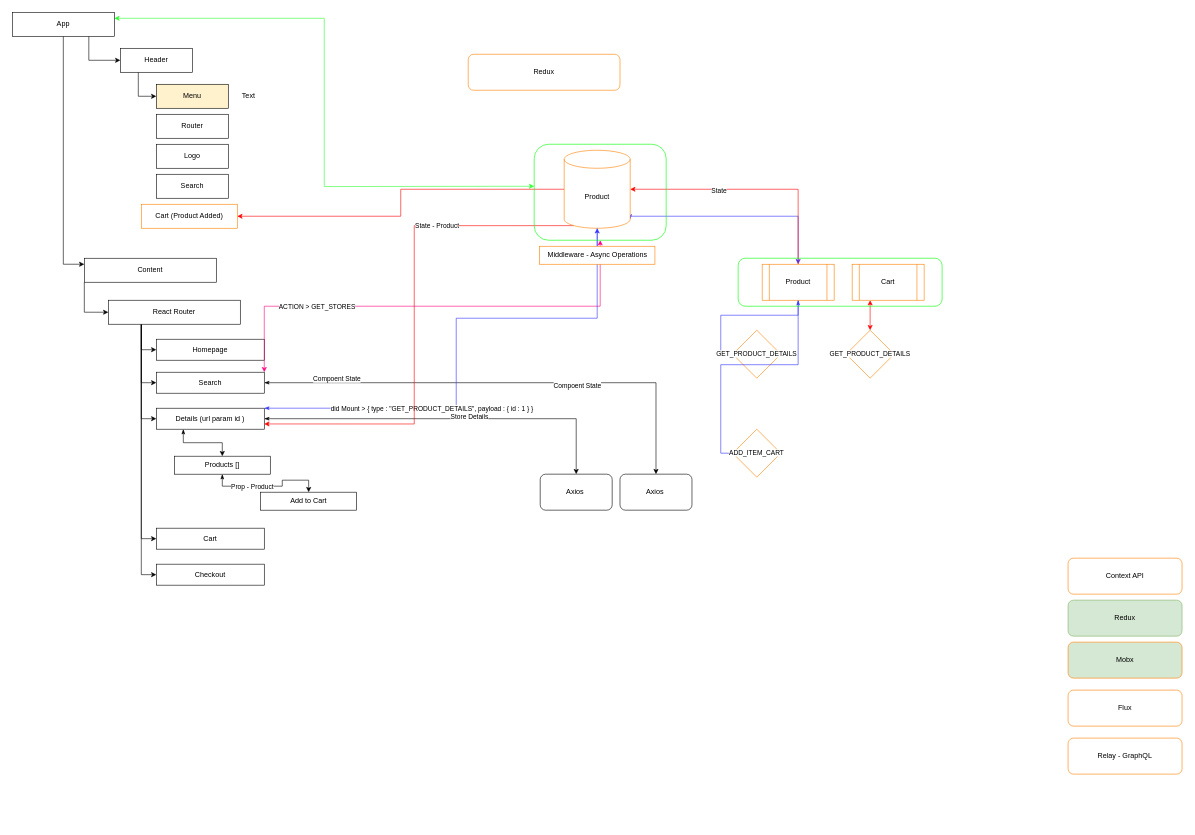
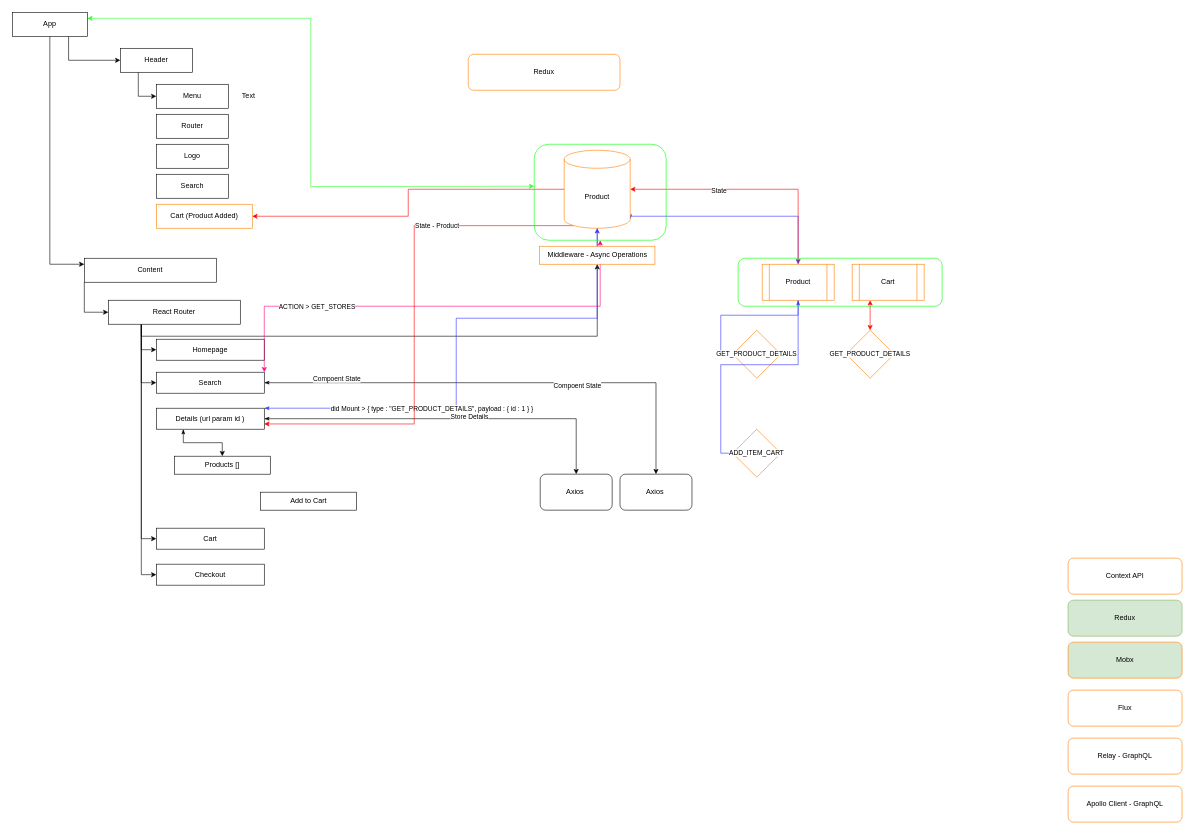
node "App": size 102x24 -> 75x24
node "Menu": fillcolor #fff2cc -> #ffffff
node "Cart (Product Added)": moved (189, 216) -> (204, 216)
edge "React Router" -> "Details (url param id )": now "React Router" -> "Middleware - Async Operations"
edge "Products []" -- "Add to Cart": removed, label "Prop - Product"
node "Apollo Client - GraphQL": added
